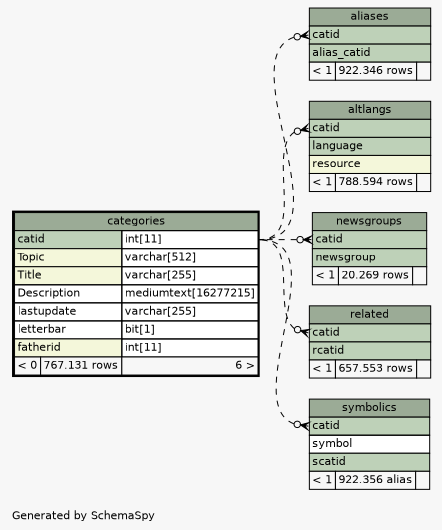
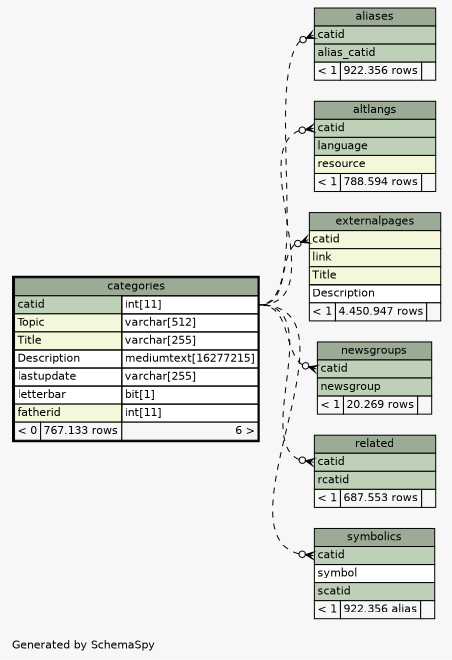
node "aliases": text "922.346 rows" -> "922.356 rows"
node "externalpages": added
node "categories": text "767.131 rows" -> "767.133 rows"
node "related": text "657.553 rows" -> "687.553 rows"
